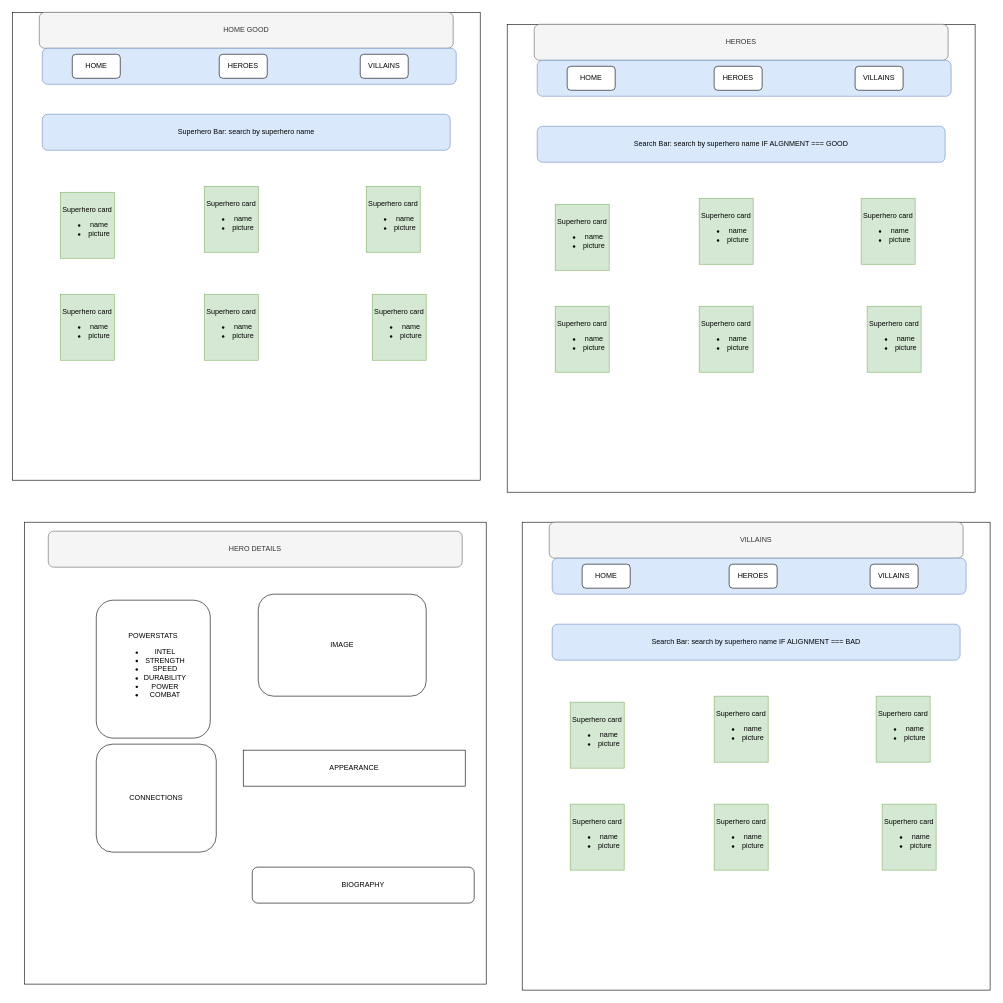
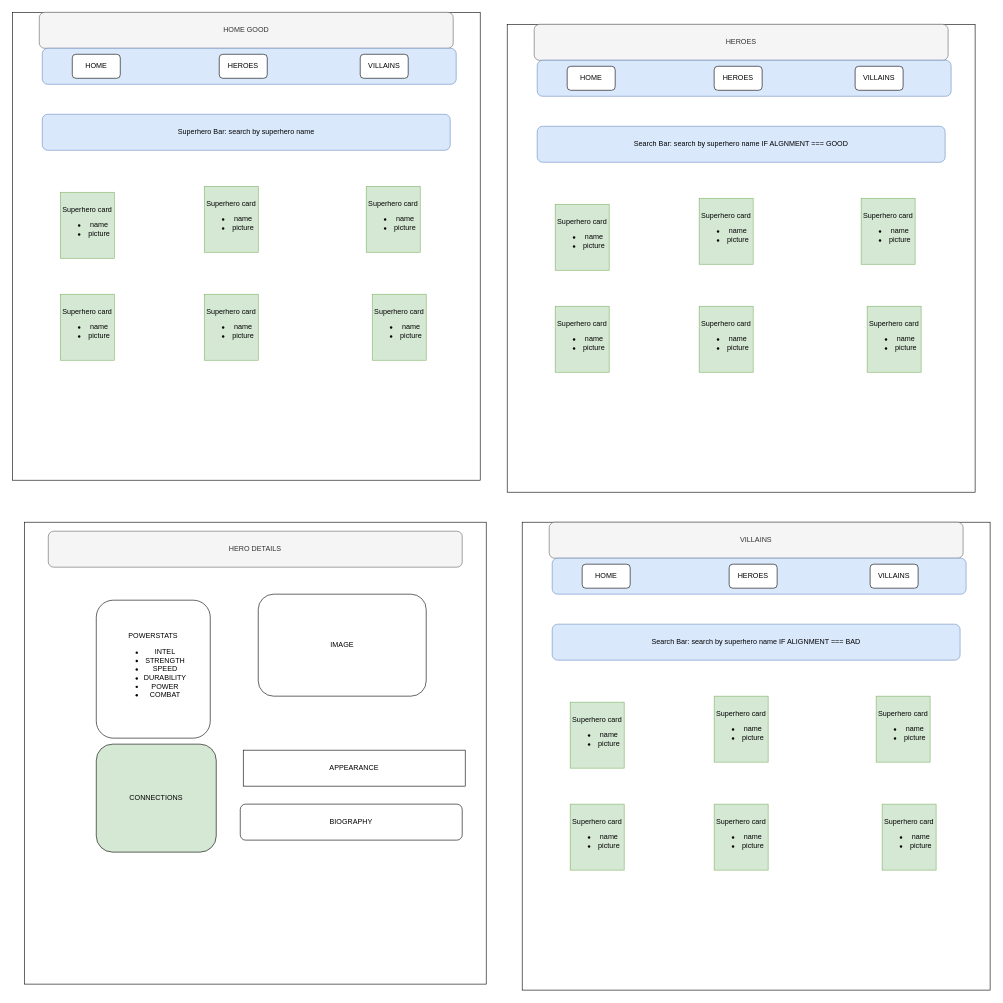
node "CONNECTIONS": fillcolor #ffffff -> #d5e8d4
node "BIOGRAPHY": moved (363, 885) -> (351, 822)
